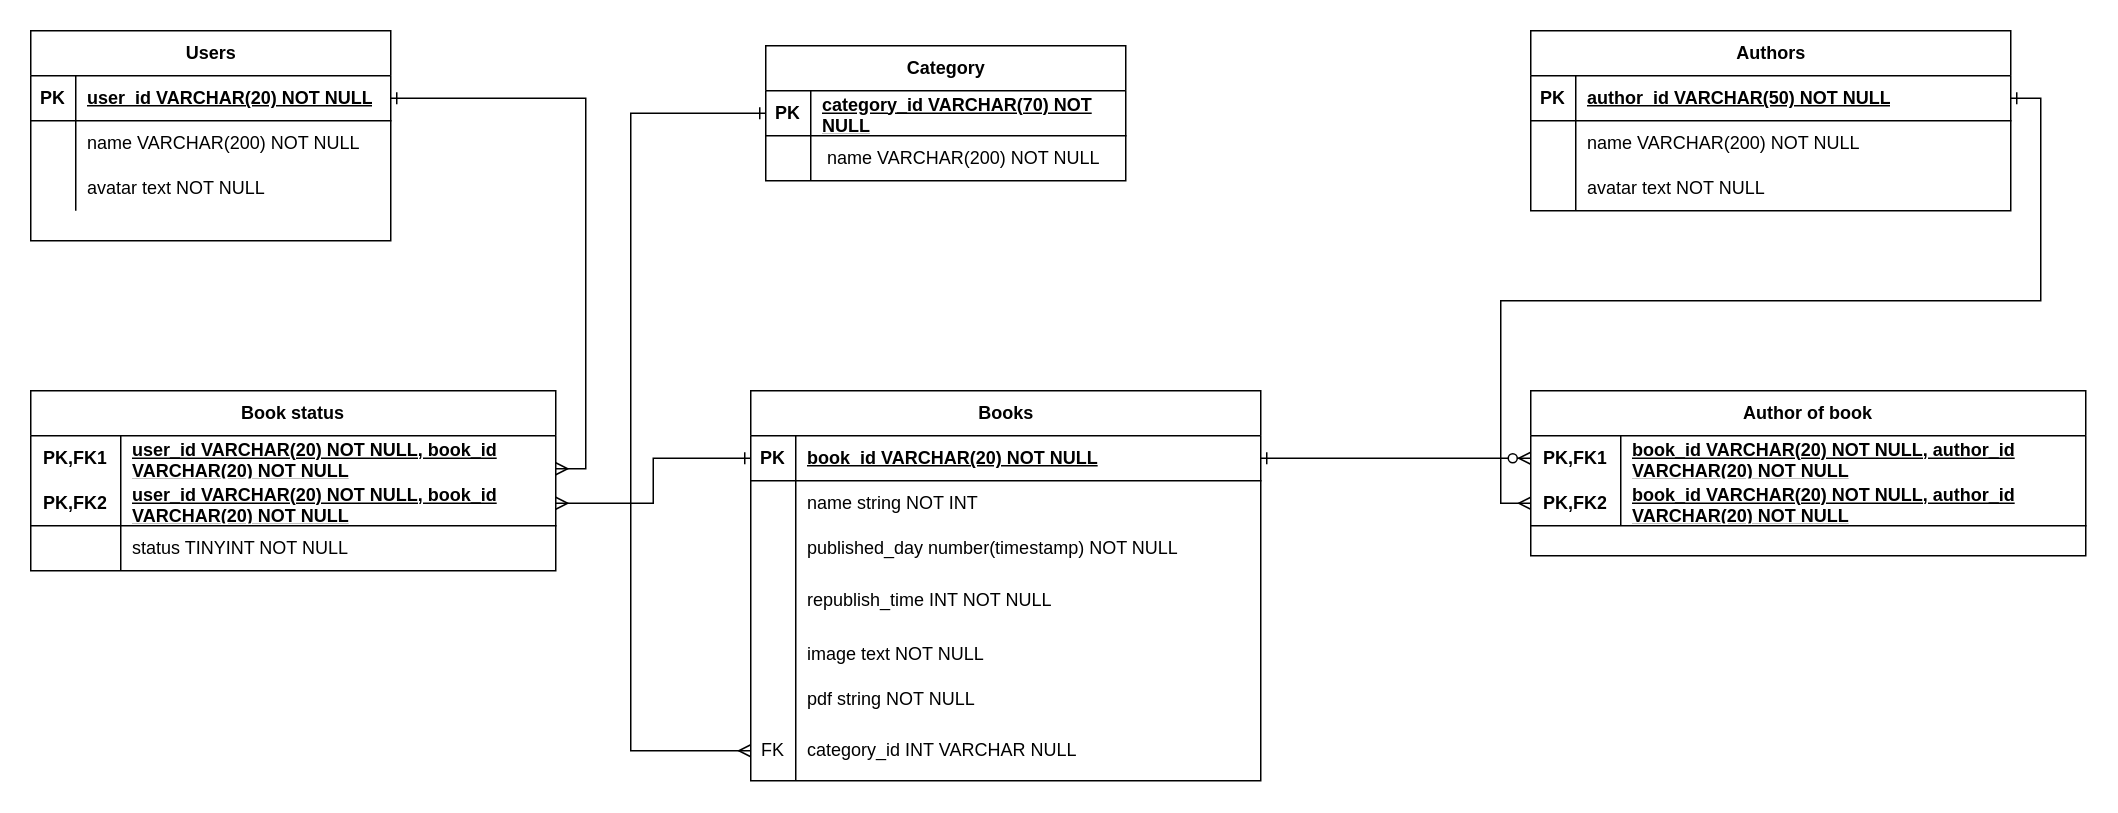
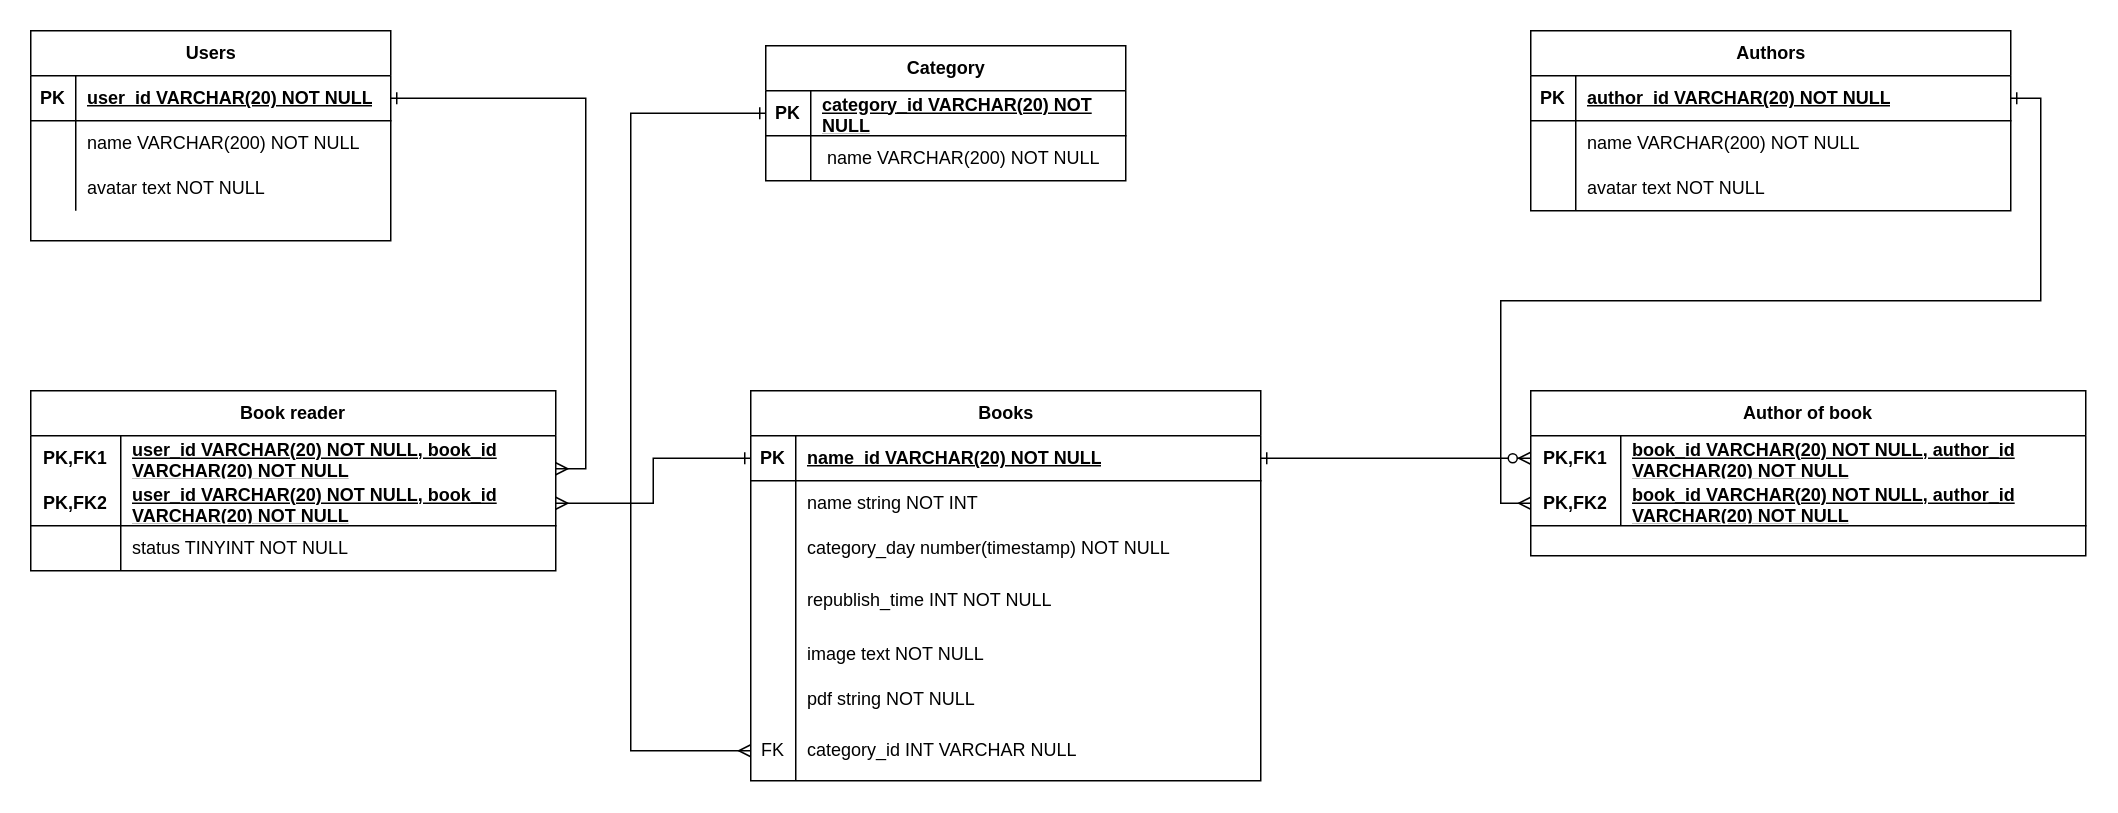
node "author_id VARCHAR(50) NOT NULL": label "author_id VARCHAR(50) NOT NULL" -> "author_id VARCHAR(20) NOT NULL"
node "category_id VARCHAR(70) NOT NULL": label "category_id VARCHAR(70) NOT NULL" -> "category_id VARCHAR(20) NOT NULL"
node "Book status": label "Book status" -> "Book reader"
node "book_id VARCHAR(20) NOT NULL": label "book_id VARCHAR(20) NOT NULL" -> "name_id VARCHAR(20) NOT NULL"
node "published_day number(timestamp) NOT NULL": label "published_day number(timestamp) NOT NULL" -> "category_day number(timestamp) NOT NULL"
